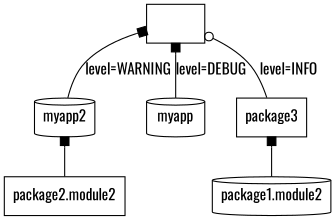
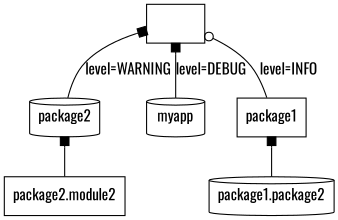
node "myapp2": label "myapp2" -> "package2"
node "package3": label "package3" -> "package1"
node "package1.module2": label "package1.module2" -> "package1.package2"
